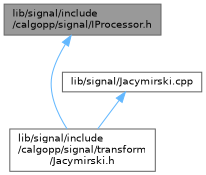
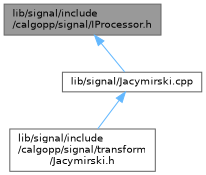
edge "lib/signal/include /calgopp/signal/transform /Jacymirski.h" -> "lib/signal/include /calgopp/signal/IProcessor.h": now "lib/signal/Jacymirski.cpp" -> "lib/signal/include /calgopp/signal/IProcessor.h"
